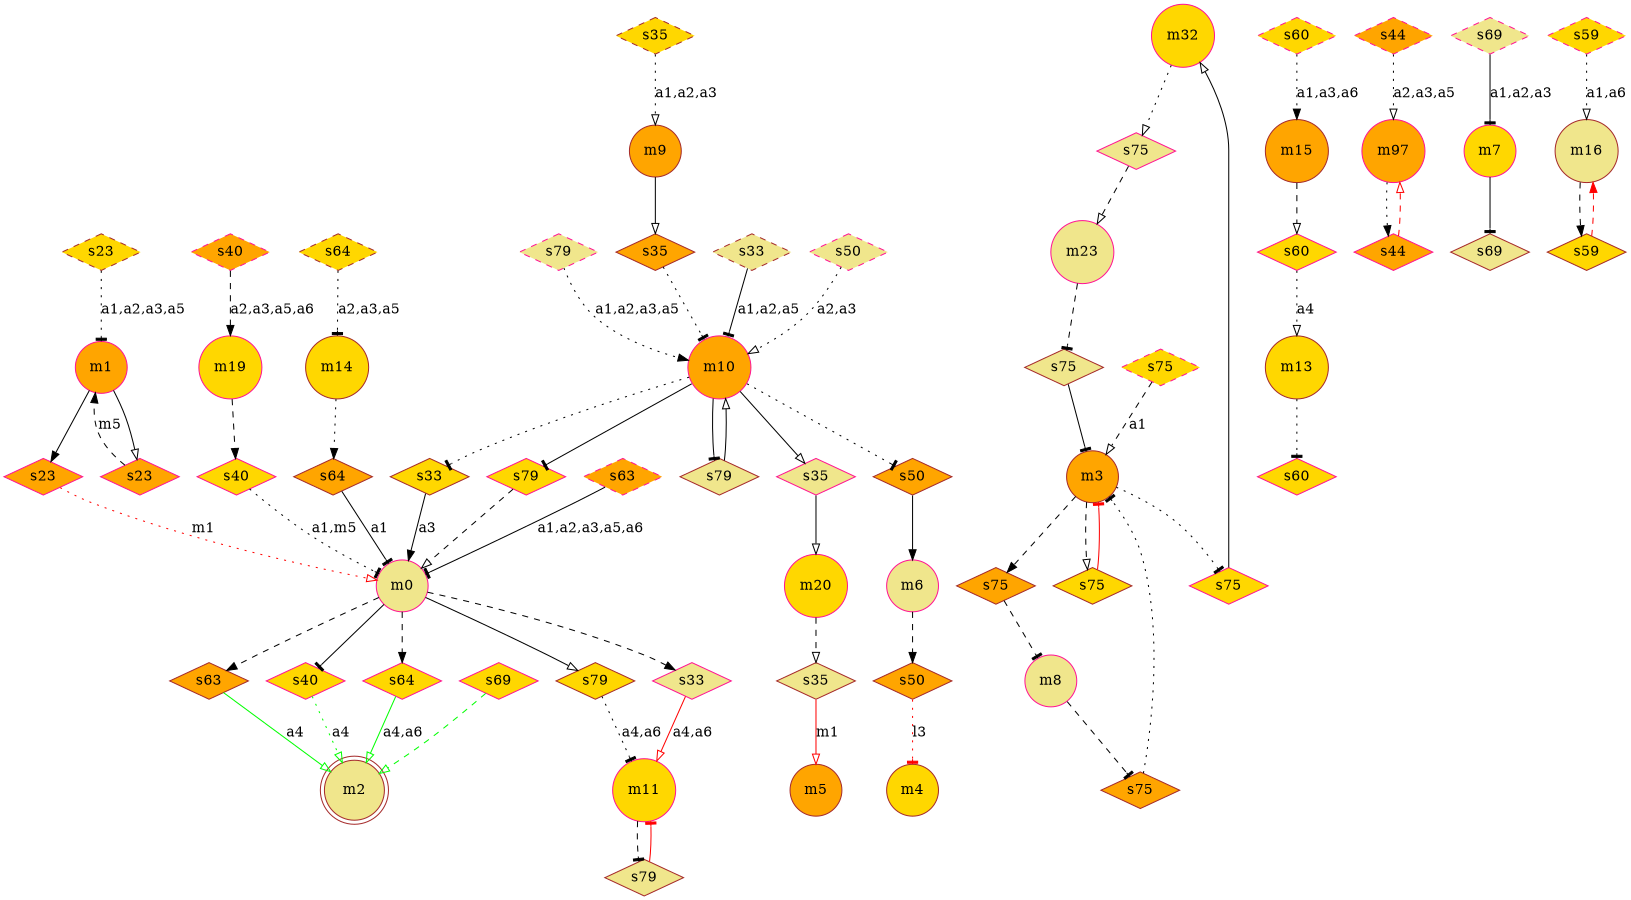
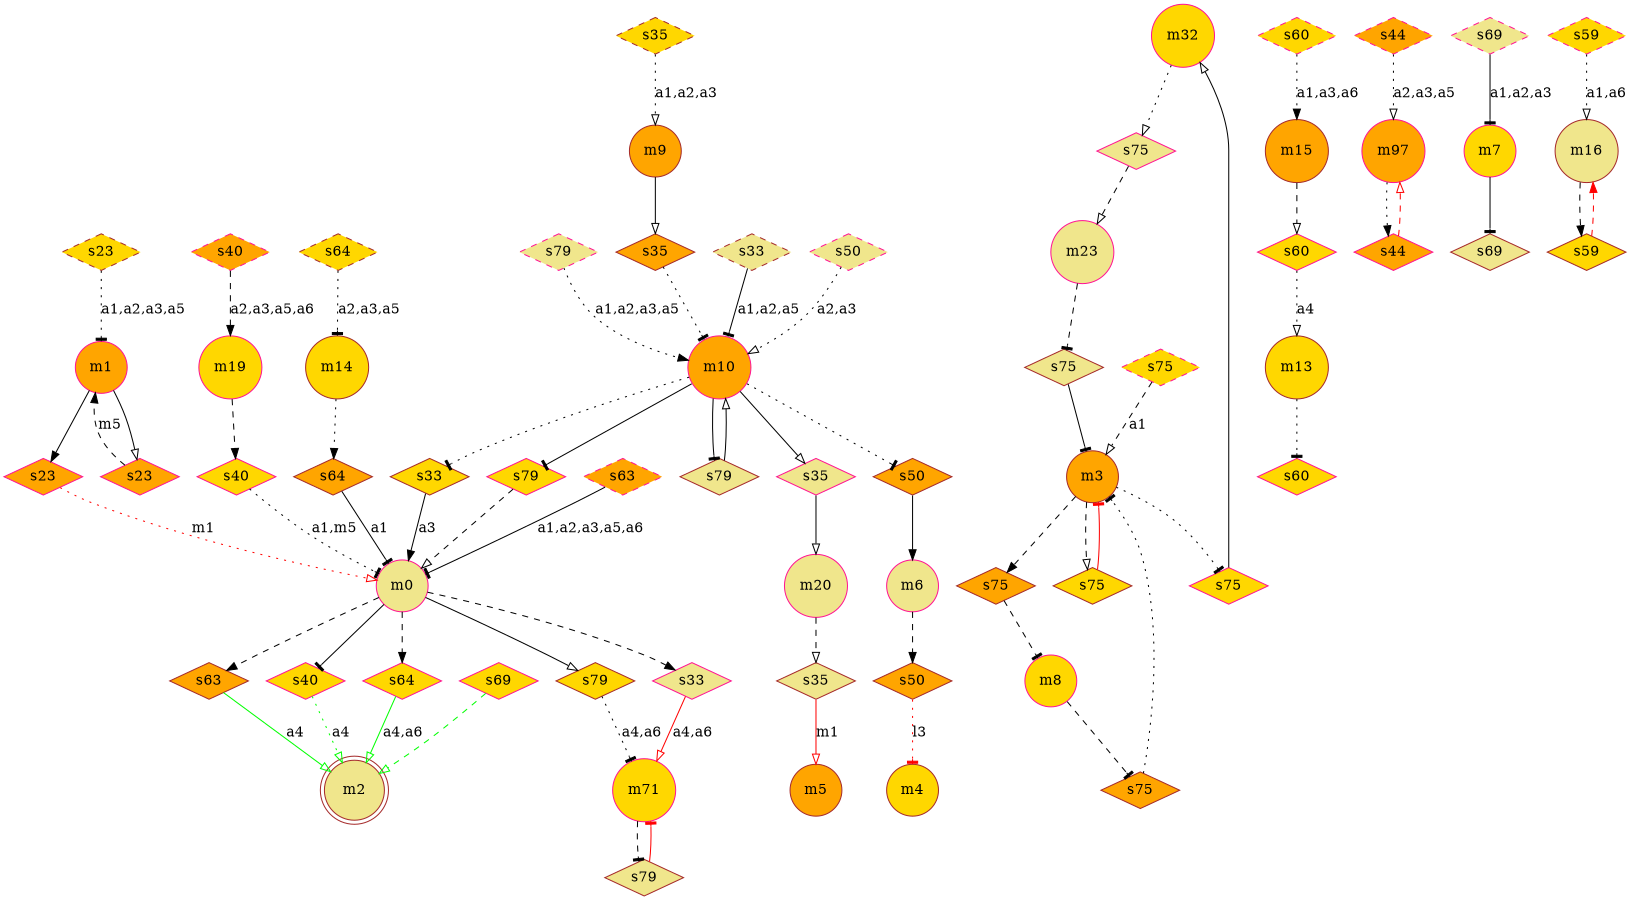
node "m20": fillcolor gold -> khaki
node "m8": fillcolor khaki -> gold
node "m11": label "m11" -> "m71"
